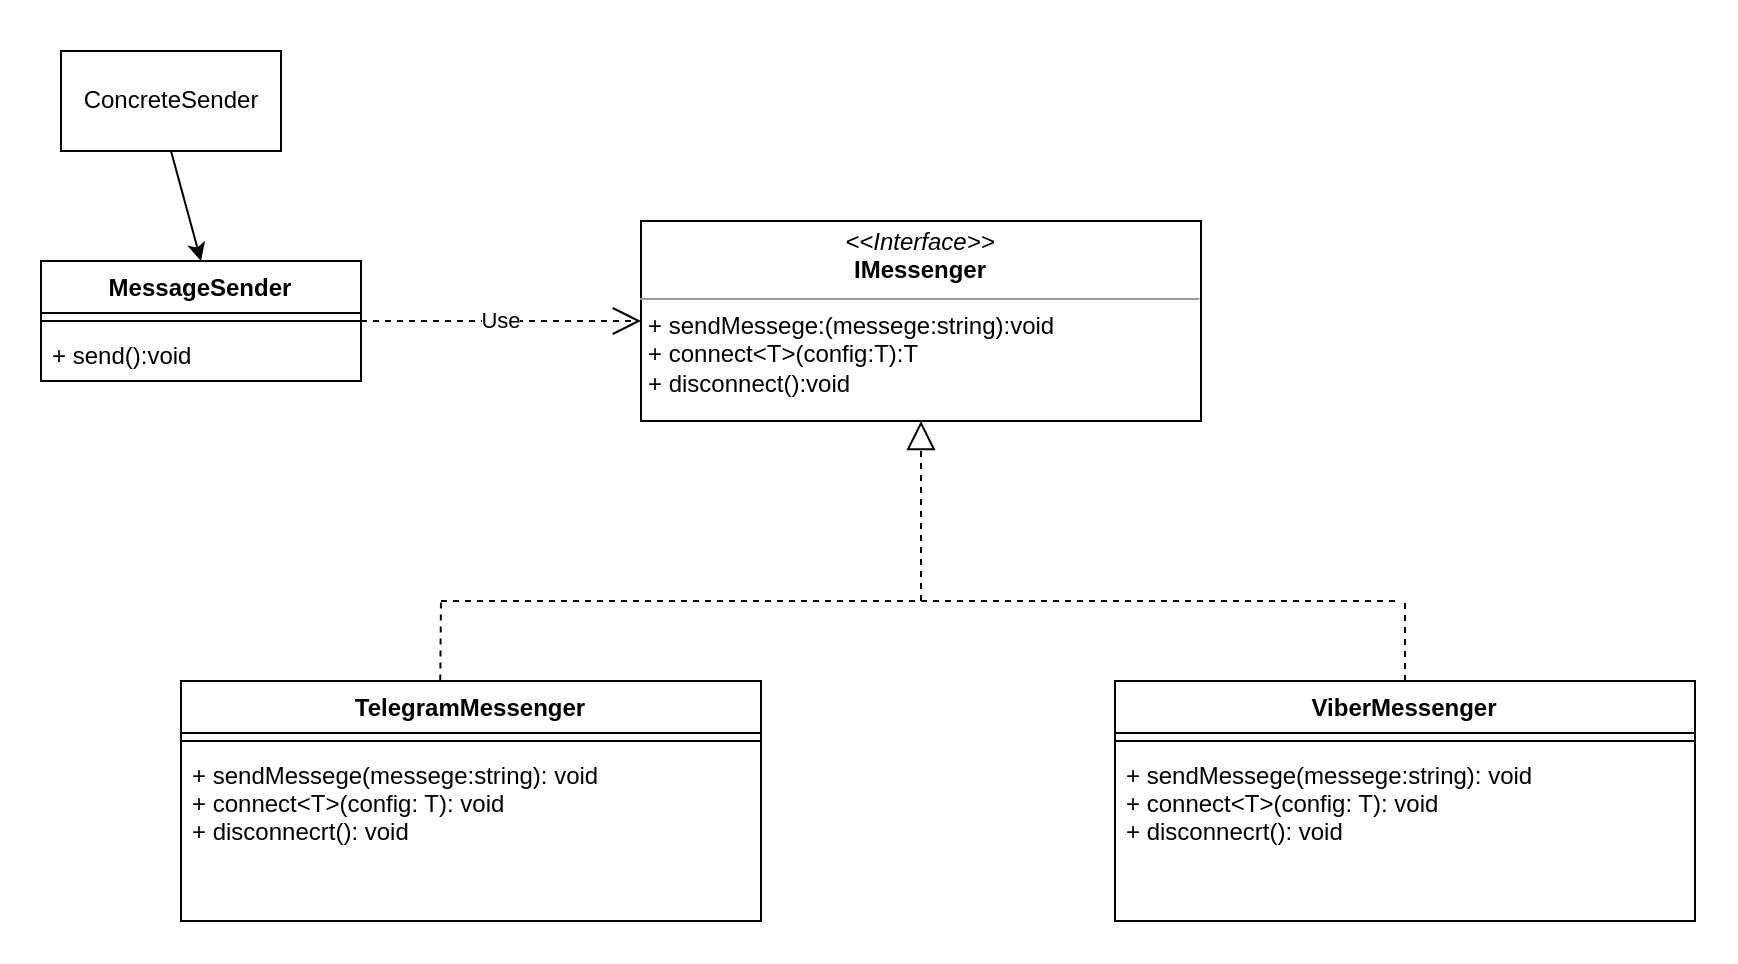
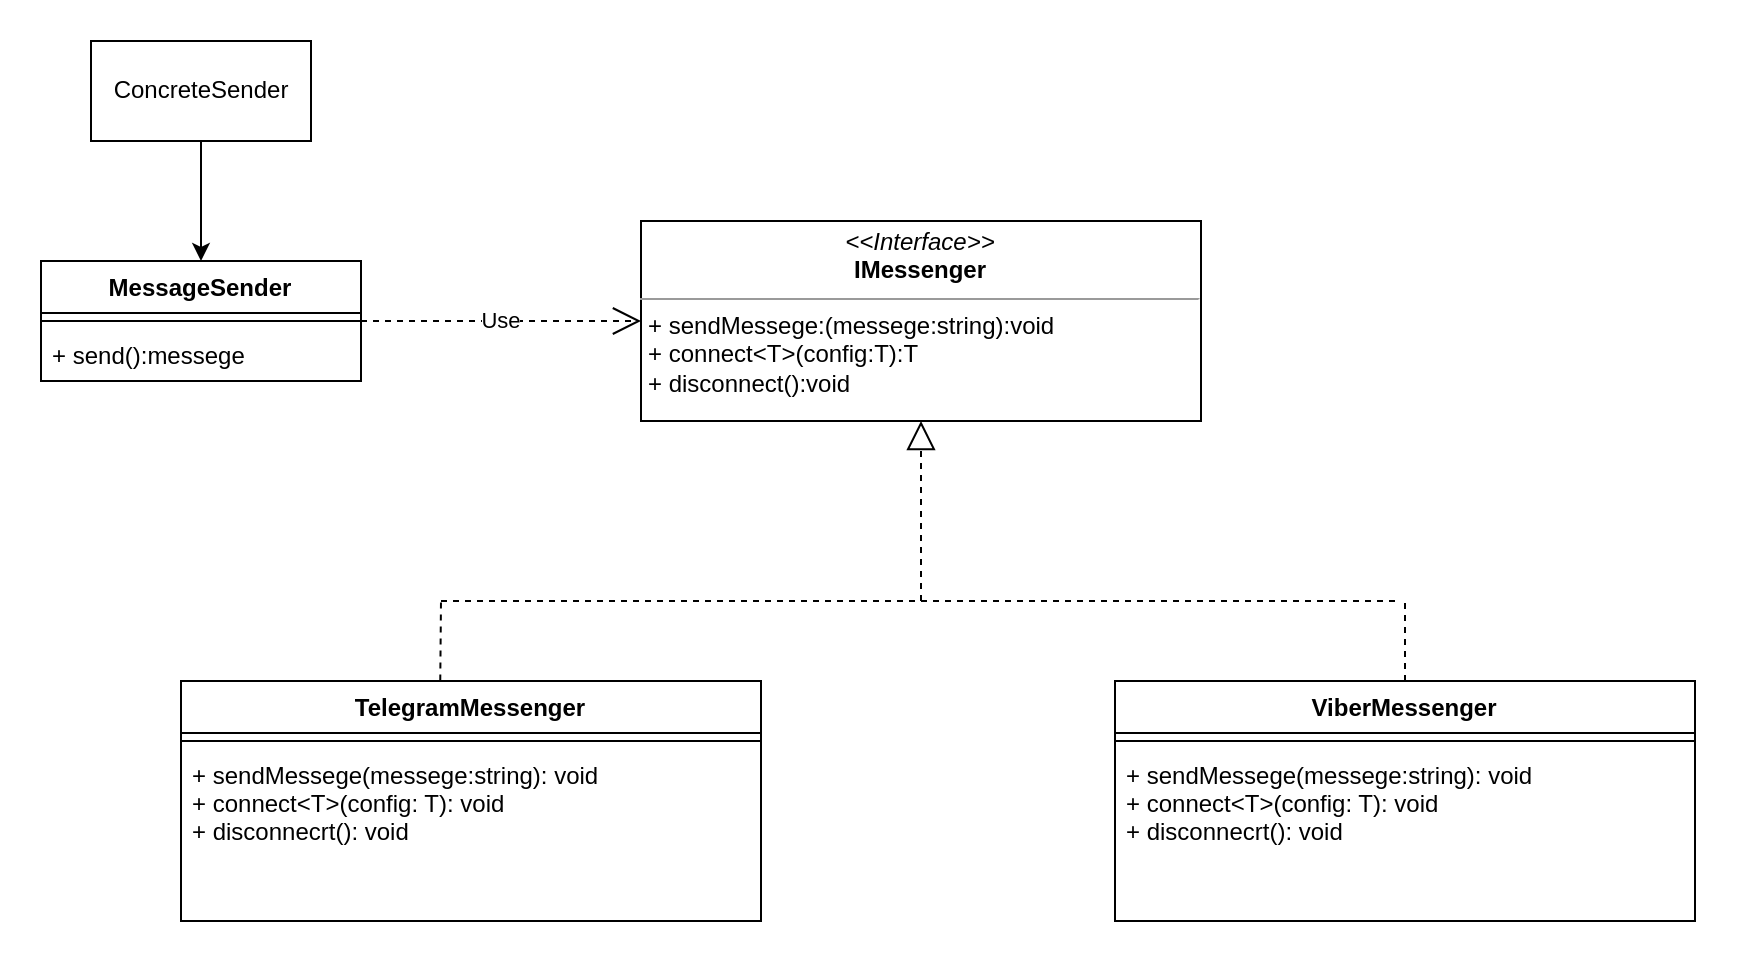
node "ConcreteSender": moved (171, 101) -> (201, 91)
node "+ send():void": label "+ send():void" -> "+ send():messege"
